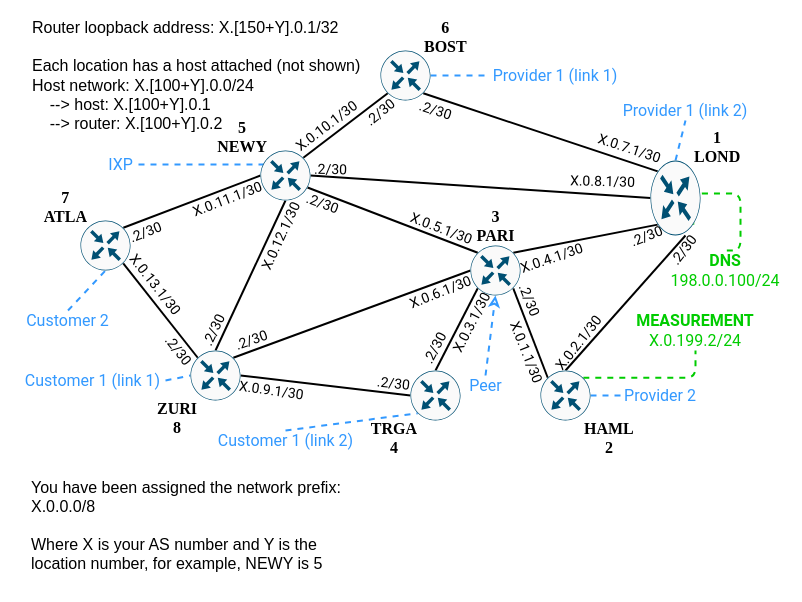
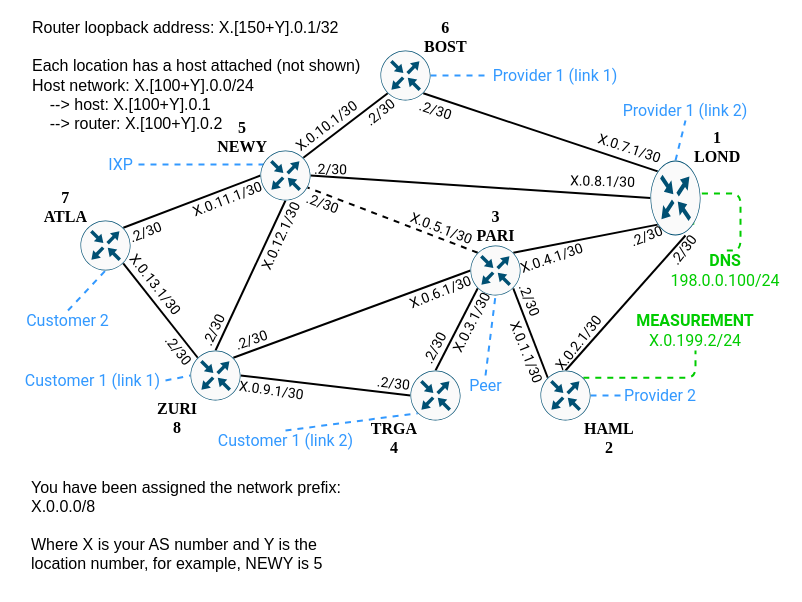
edge "5 NEWY" -- "3 PARI": style solid -> dashed
edge "Peer" -> "3 PARI": arrowhead classic -> none
